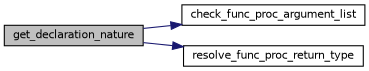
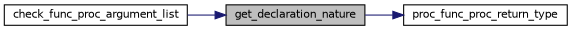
edge "get_declaration_nature" -> "check_func_proc_argument_list": reversed
node "resolve_func_proc_return_type": label "resolve_func_proc_return_type" -> "proc_func_proc_return_type"
